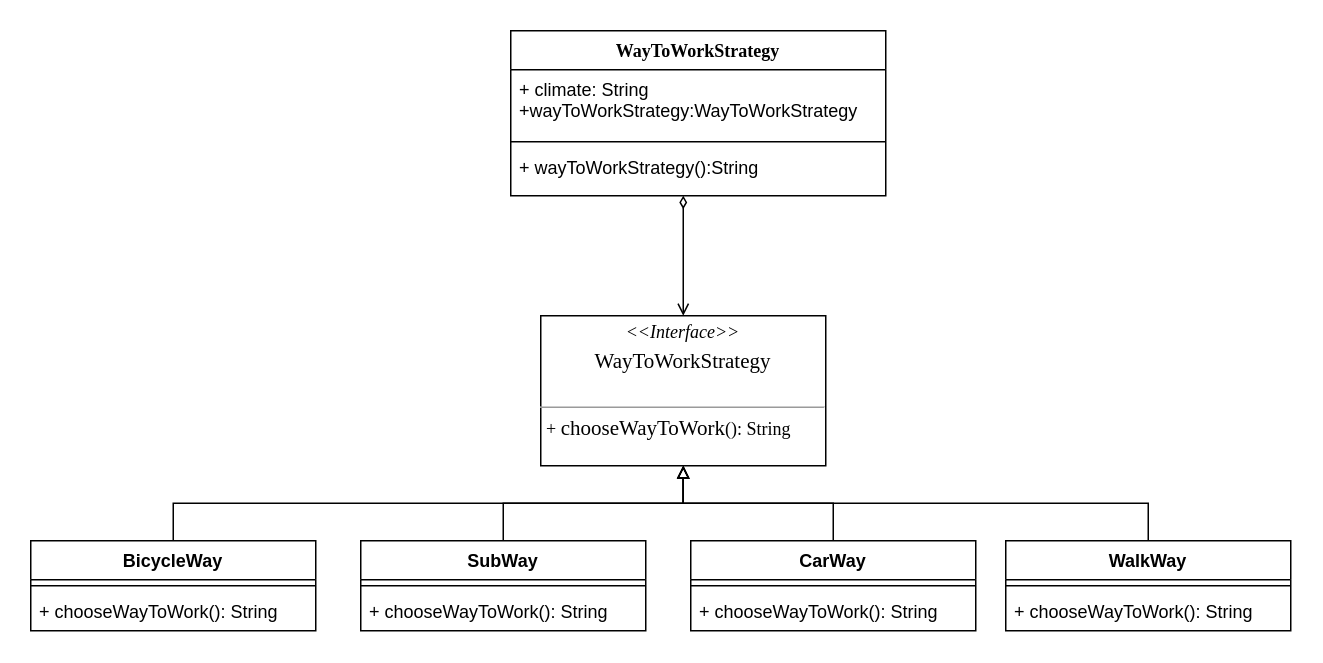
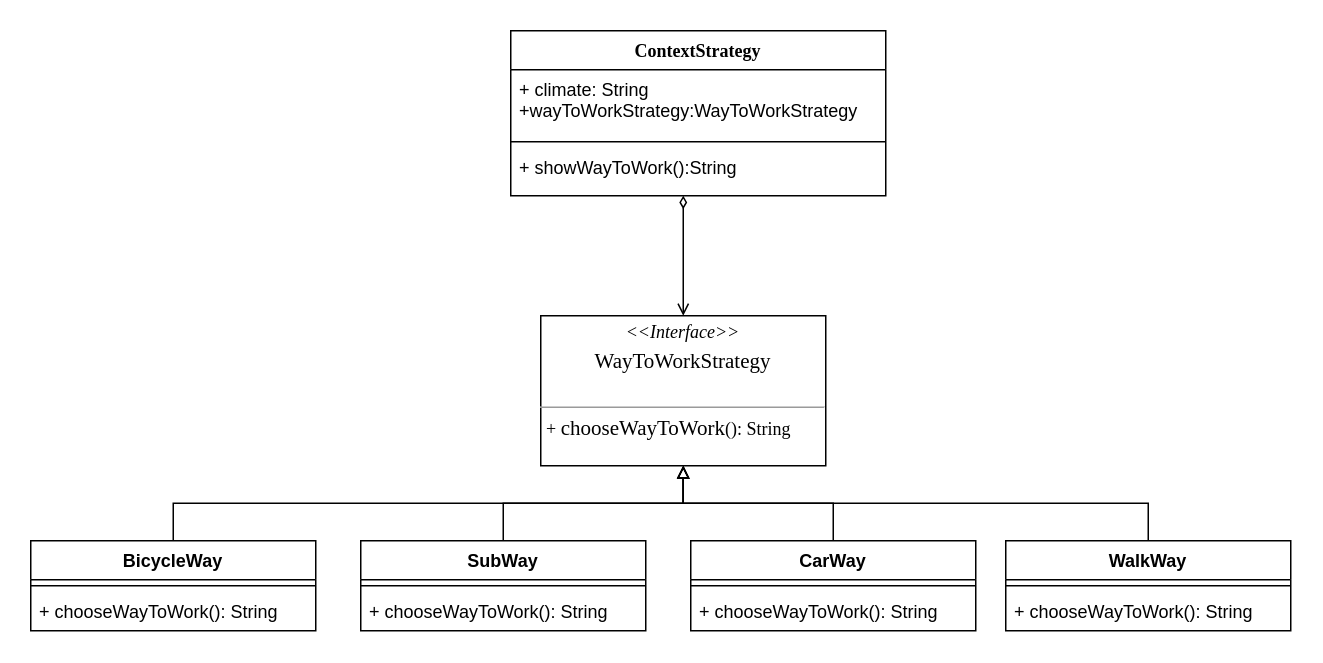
node "WayToWorkStrategy": label "WayToWorkStrategy" -> "ContextStrategy"
node "+ wayToWorkStrategy():String": label "+ wayToWorkStrategy():String" -> "+ showWayToWork():String"
